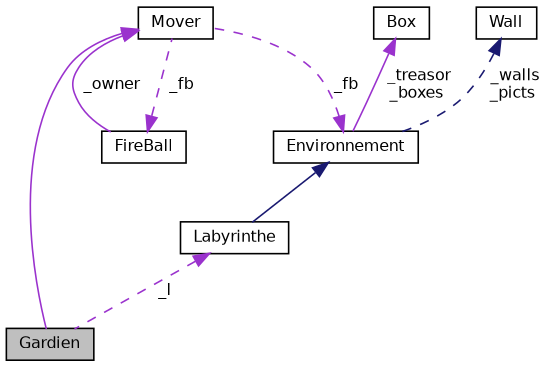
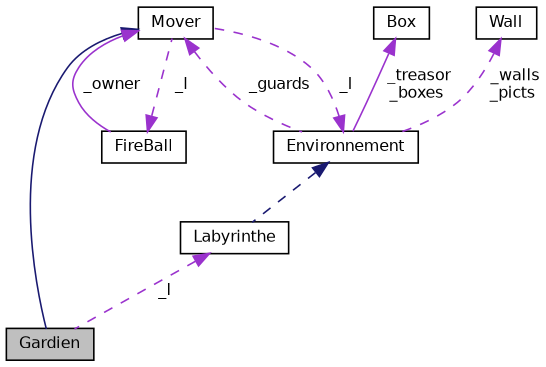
edge "Mover" -> "FireBall": label " _fb" -> " _l"
edge "Mover" -> "Environnement": label " _fb" -> " _l"
edge "Environnement" -> "Mover": added, label "_guards"
edge "Environnement" -> "Wall": color midnightblue -> darkorchid3
edge "Gardien" -> "Mover": color darkorchid3 -> midnightblue
edge "Labyrinthe" -> "Environnement": style solid -> dashed
